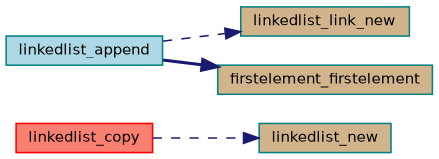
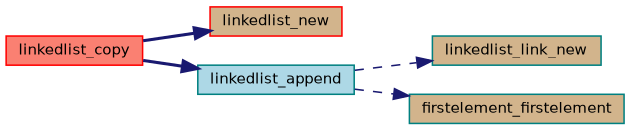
edge "linkedlist_append" -> "firstelement_firstelement": style bold -> dashed
edge "linkedlist_copy" -> "linkedlist_append": added
edge "linkedlist_copy" -> "linkedlist_new": style dashed -> bold
node "linkedlist_new": color teal -> red
